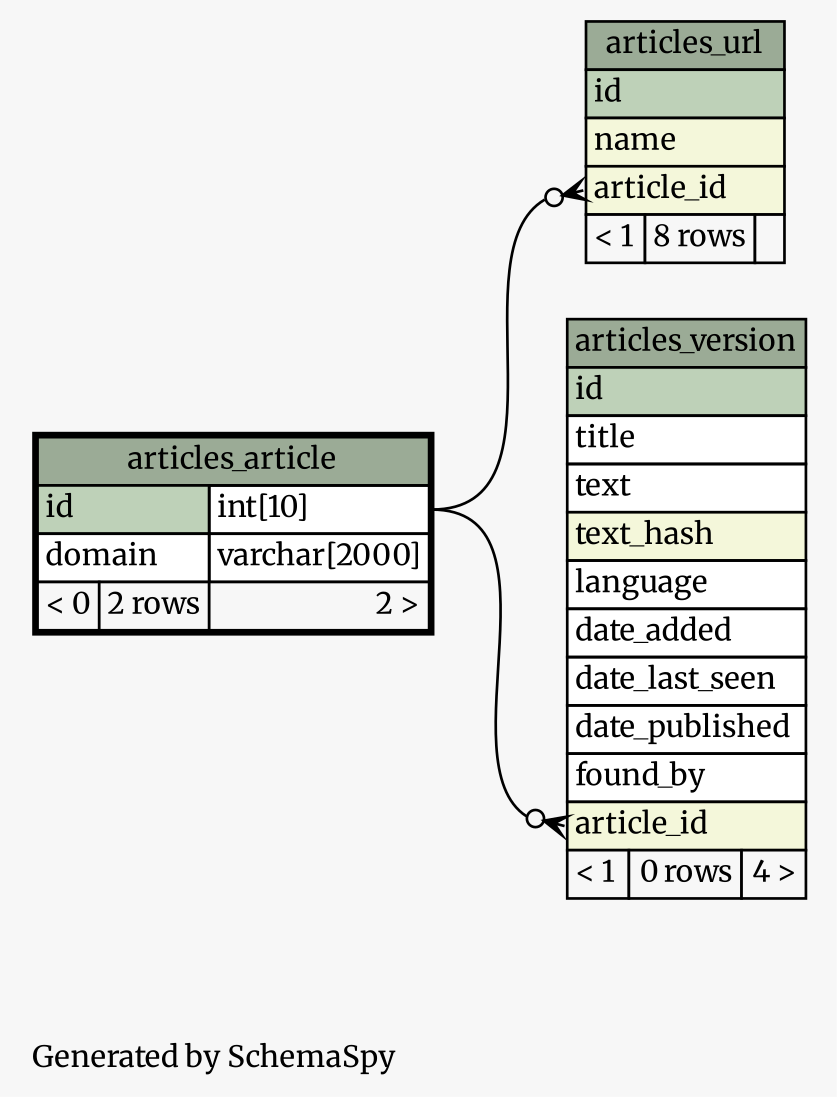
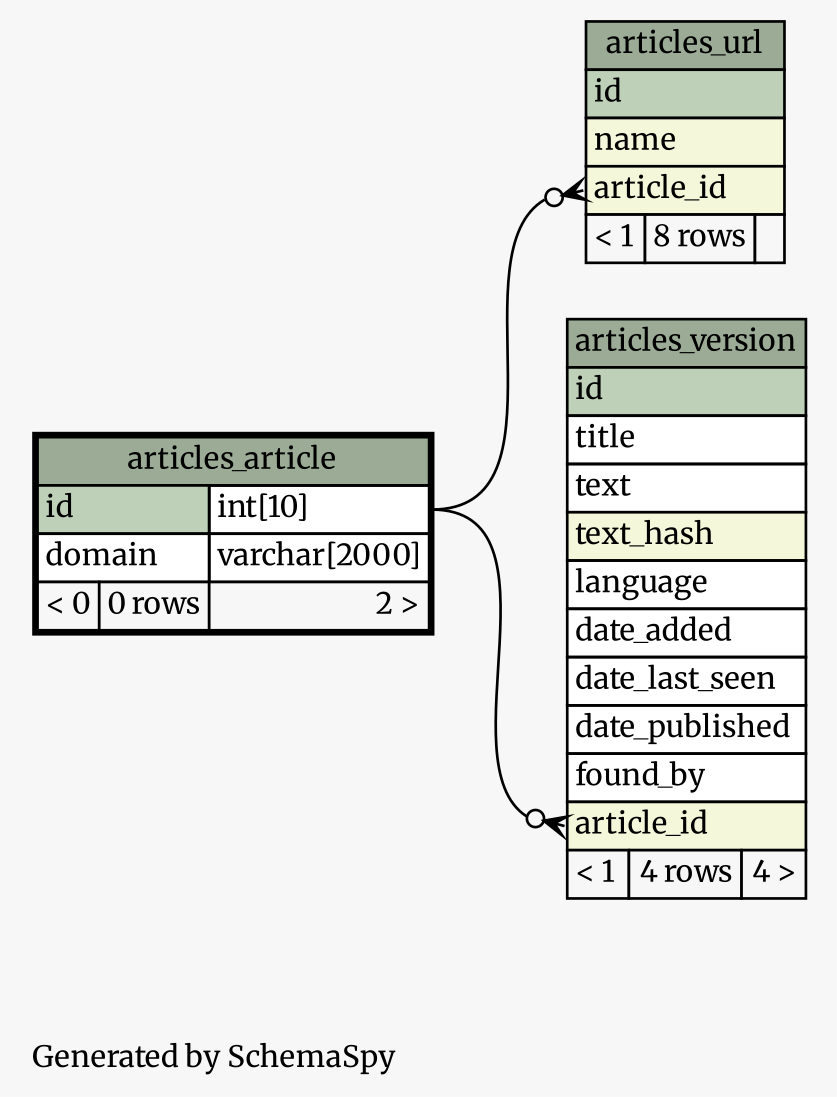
node "articles_article": text "2 rows" -> "0 rows"
node "articles_version": text "0 rows" -> "4 rows"
